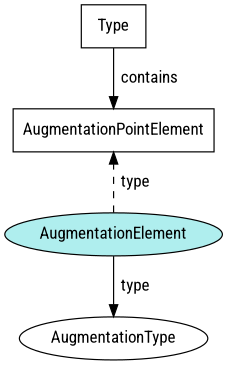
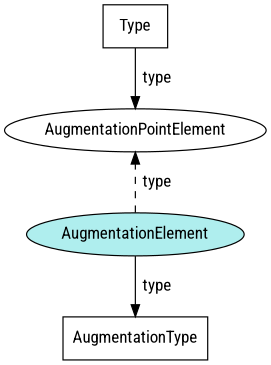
edge "Type" -> "AugmentationPointElement": label "  contains" -> "  type"
node "AugmentationPointElement": shape box -> ellipse
node "AugmentationType": shape ellipse -> box
